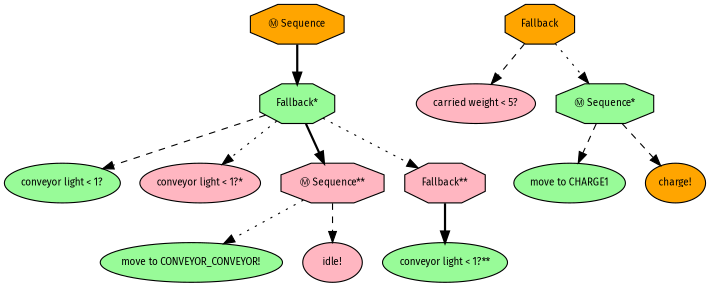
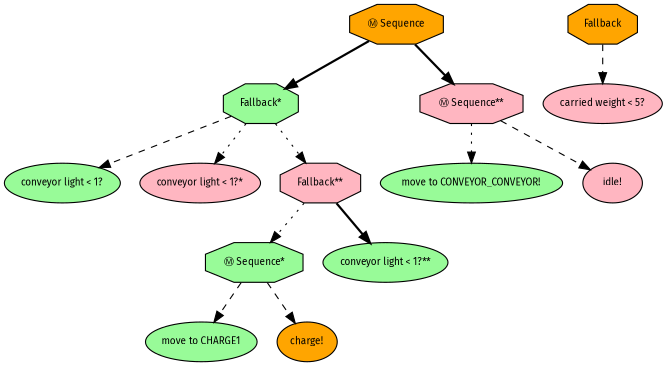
edge "Fallback" -> "Ⓜ Sequence*": now "Fallback**" -> "Ⓜ Sequence*"
edge "Fallback*" -> "Ⓜ Sequence**": now "Ⓜ Sequence" -> "Ⓜ Sequence**"
